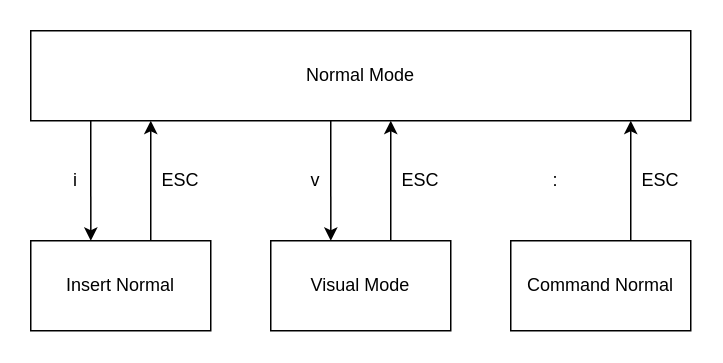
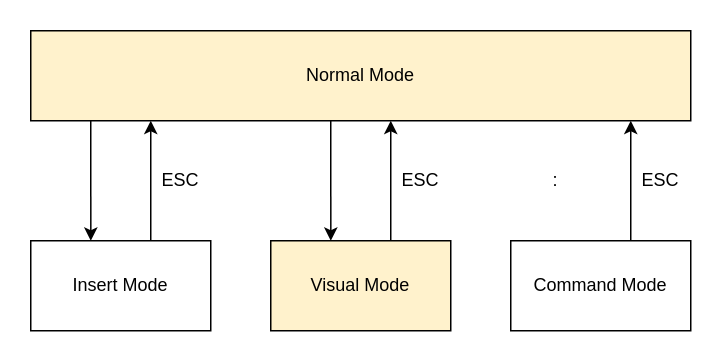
node "Normal Mode": fillcolor #ffffff -> #fff2cc
node "i": removed
node "v": removed
node "Insert Normal": label "Insert Normal" -> "Insert Mode"
node "Visual Mode": fillcolor #ffffff -> #fff2cc
node "Command Normal": label "Command Normal" -> "Command Mode"
